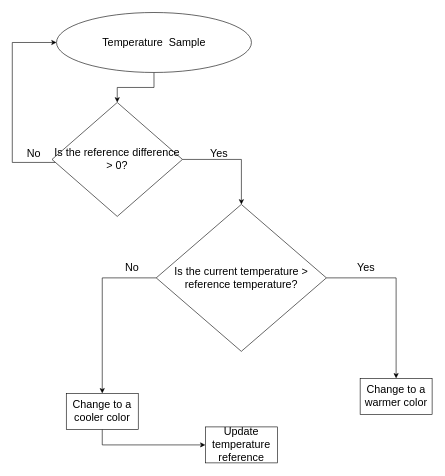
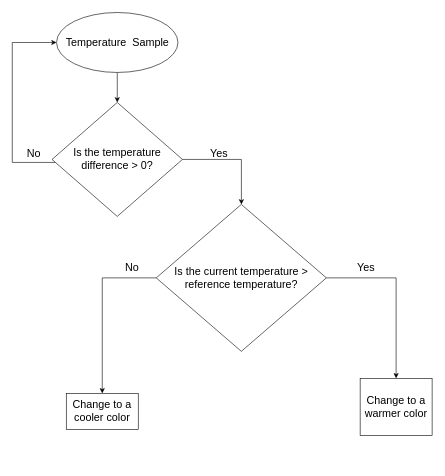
node "Temperature Sample": size 195x60 -> 122x60
node "Is the reference difference > 0?": label "Is the reference difference > 0?" -> "Is the temperature difference > 0?"
node "Change to a warmer color": size 72x36 -> 72x57
edge "Change to a cooler color" -> "Update temperature reference": removed
node "Update temperature reference": removed
